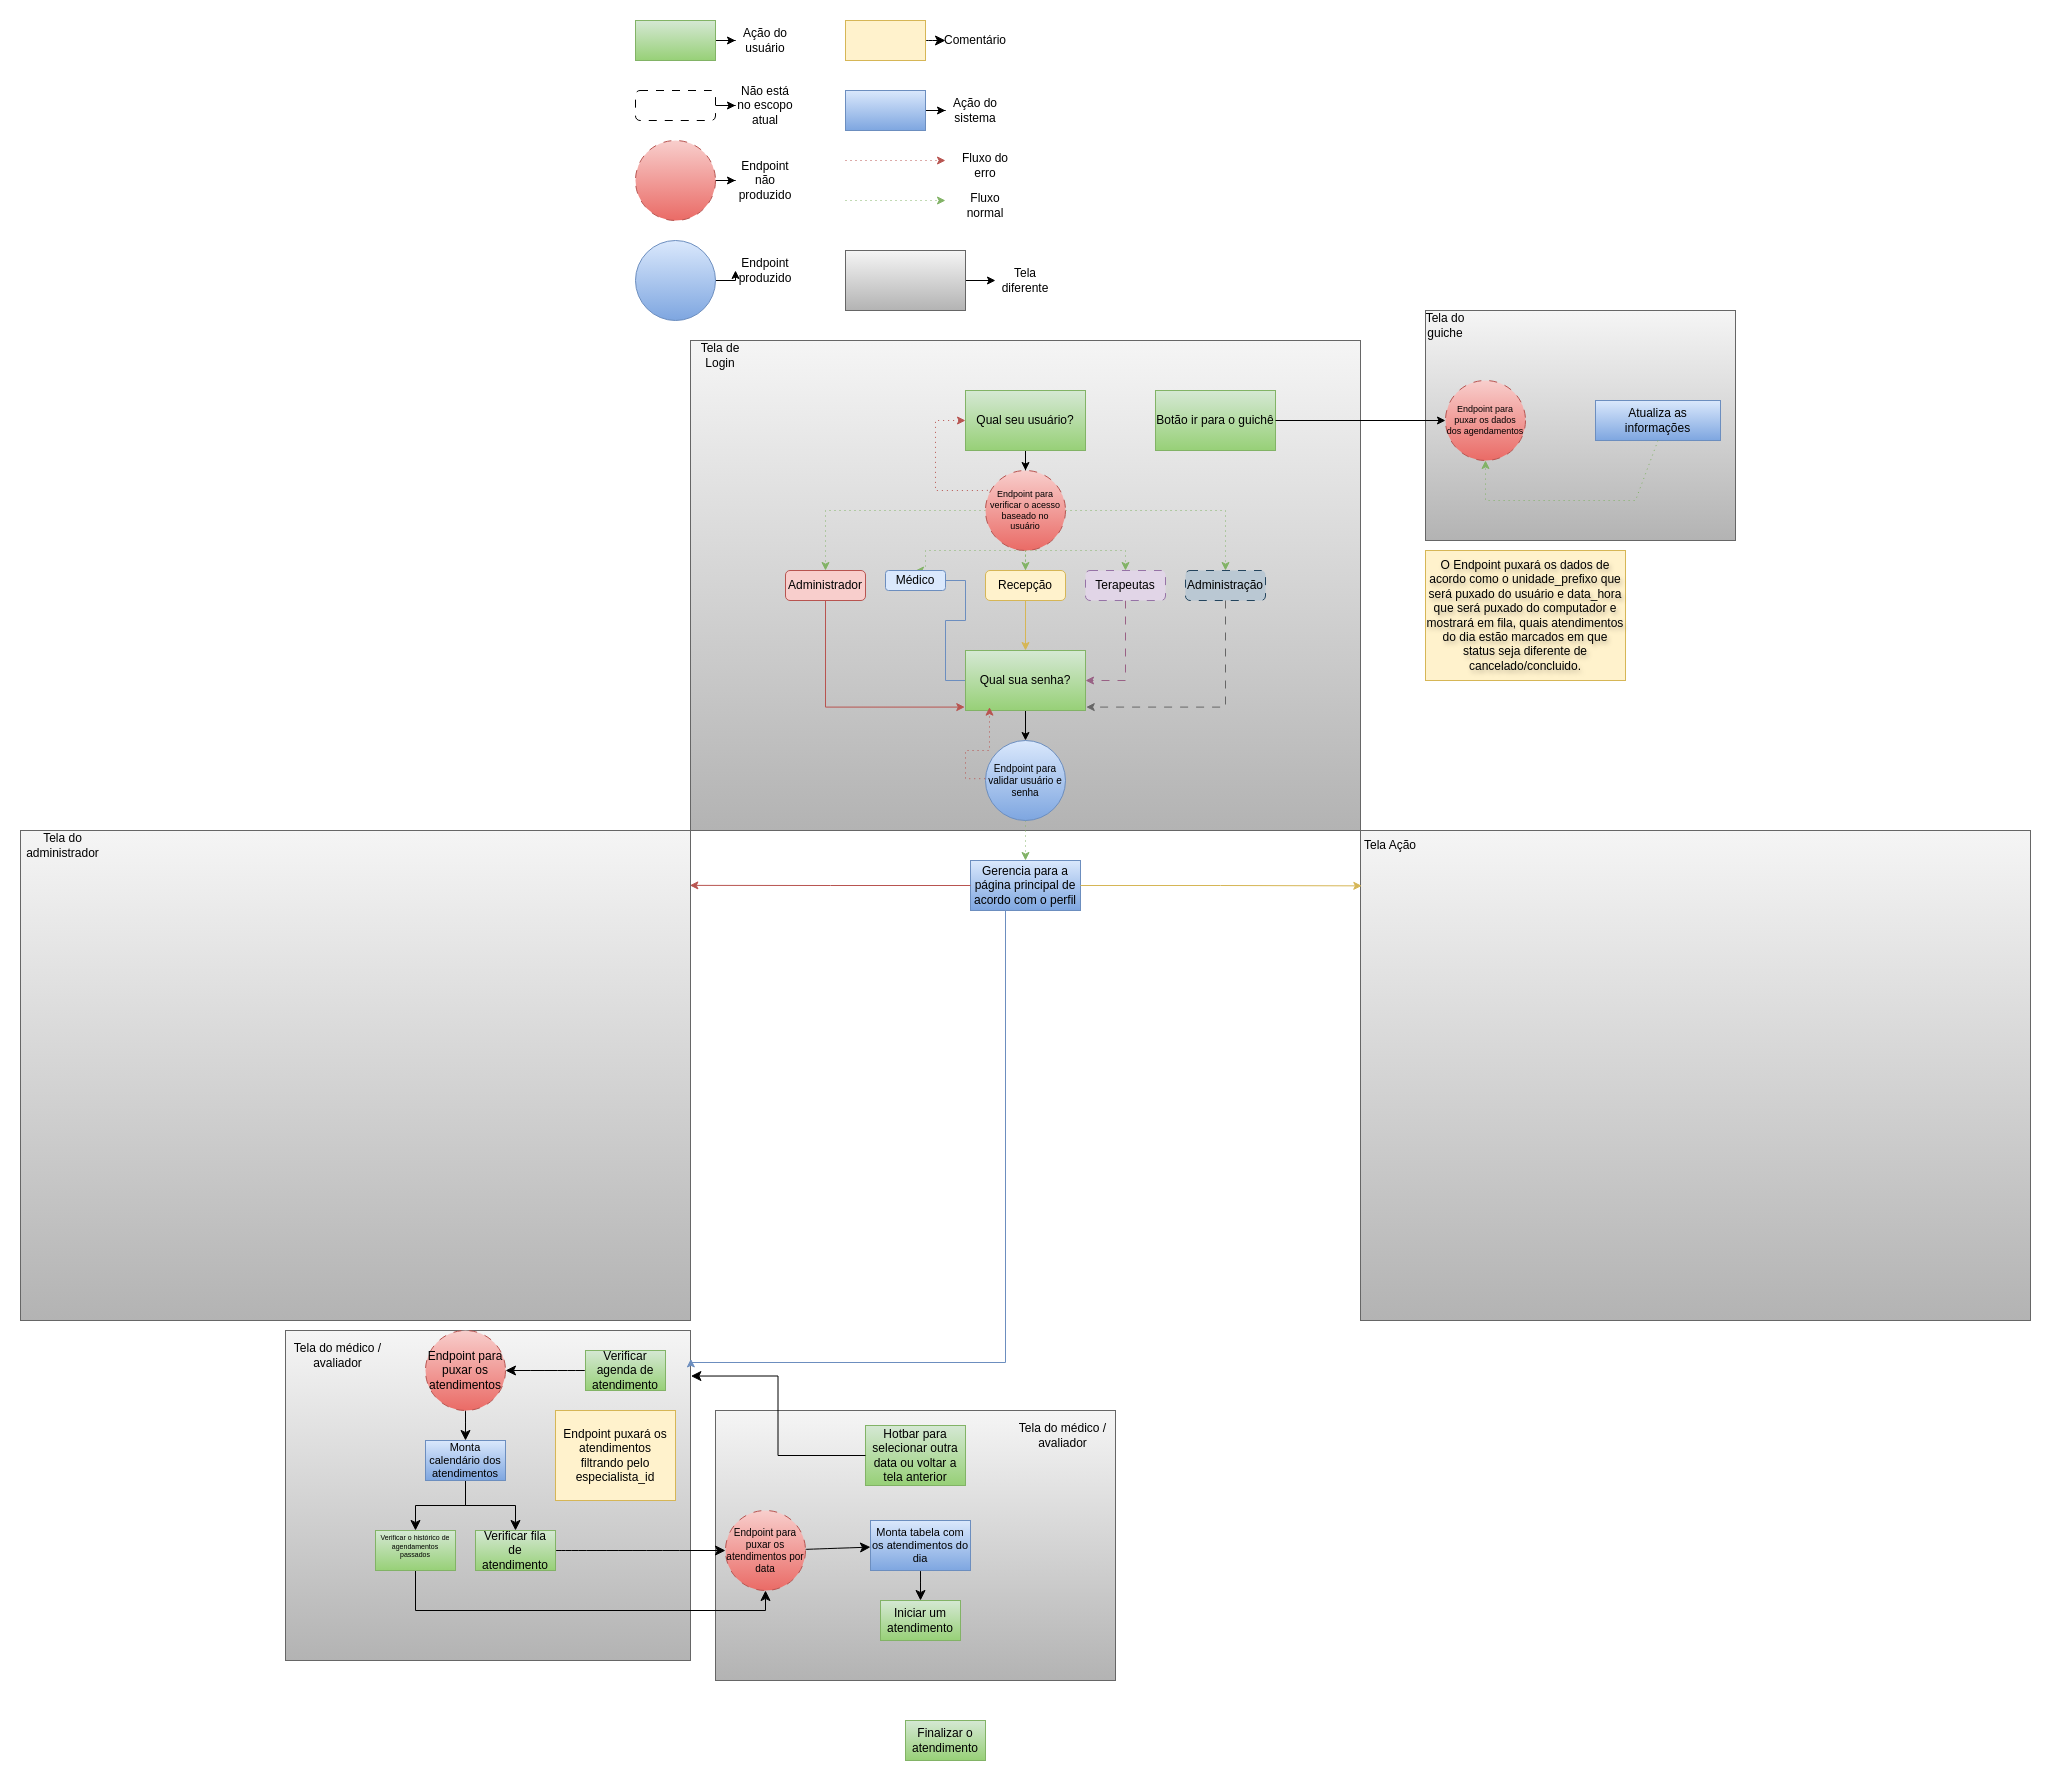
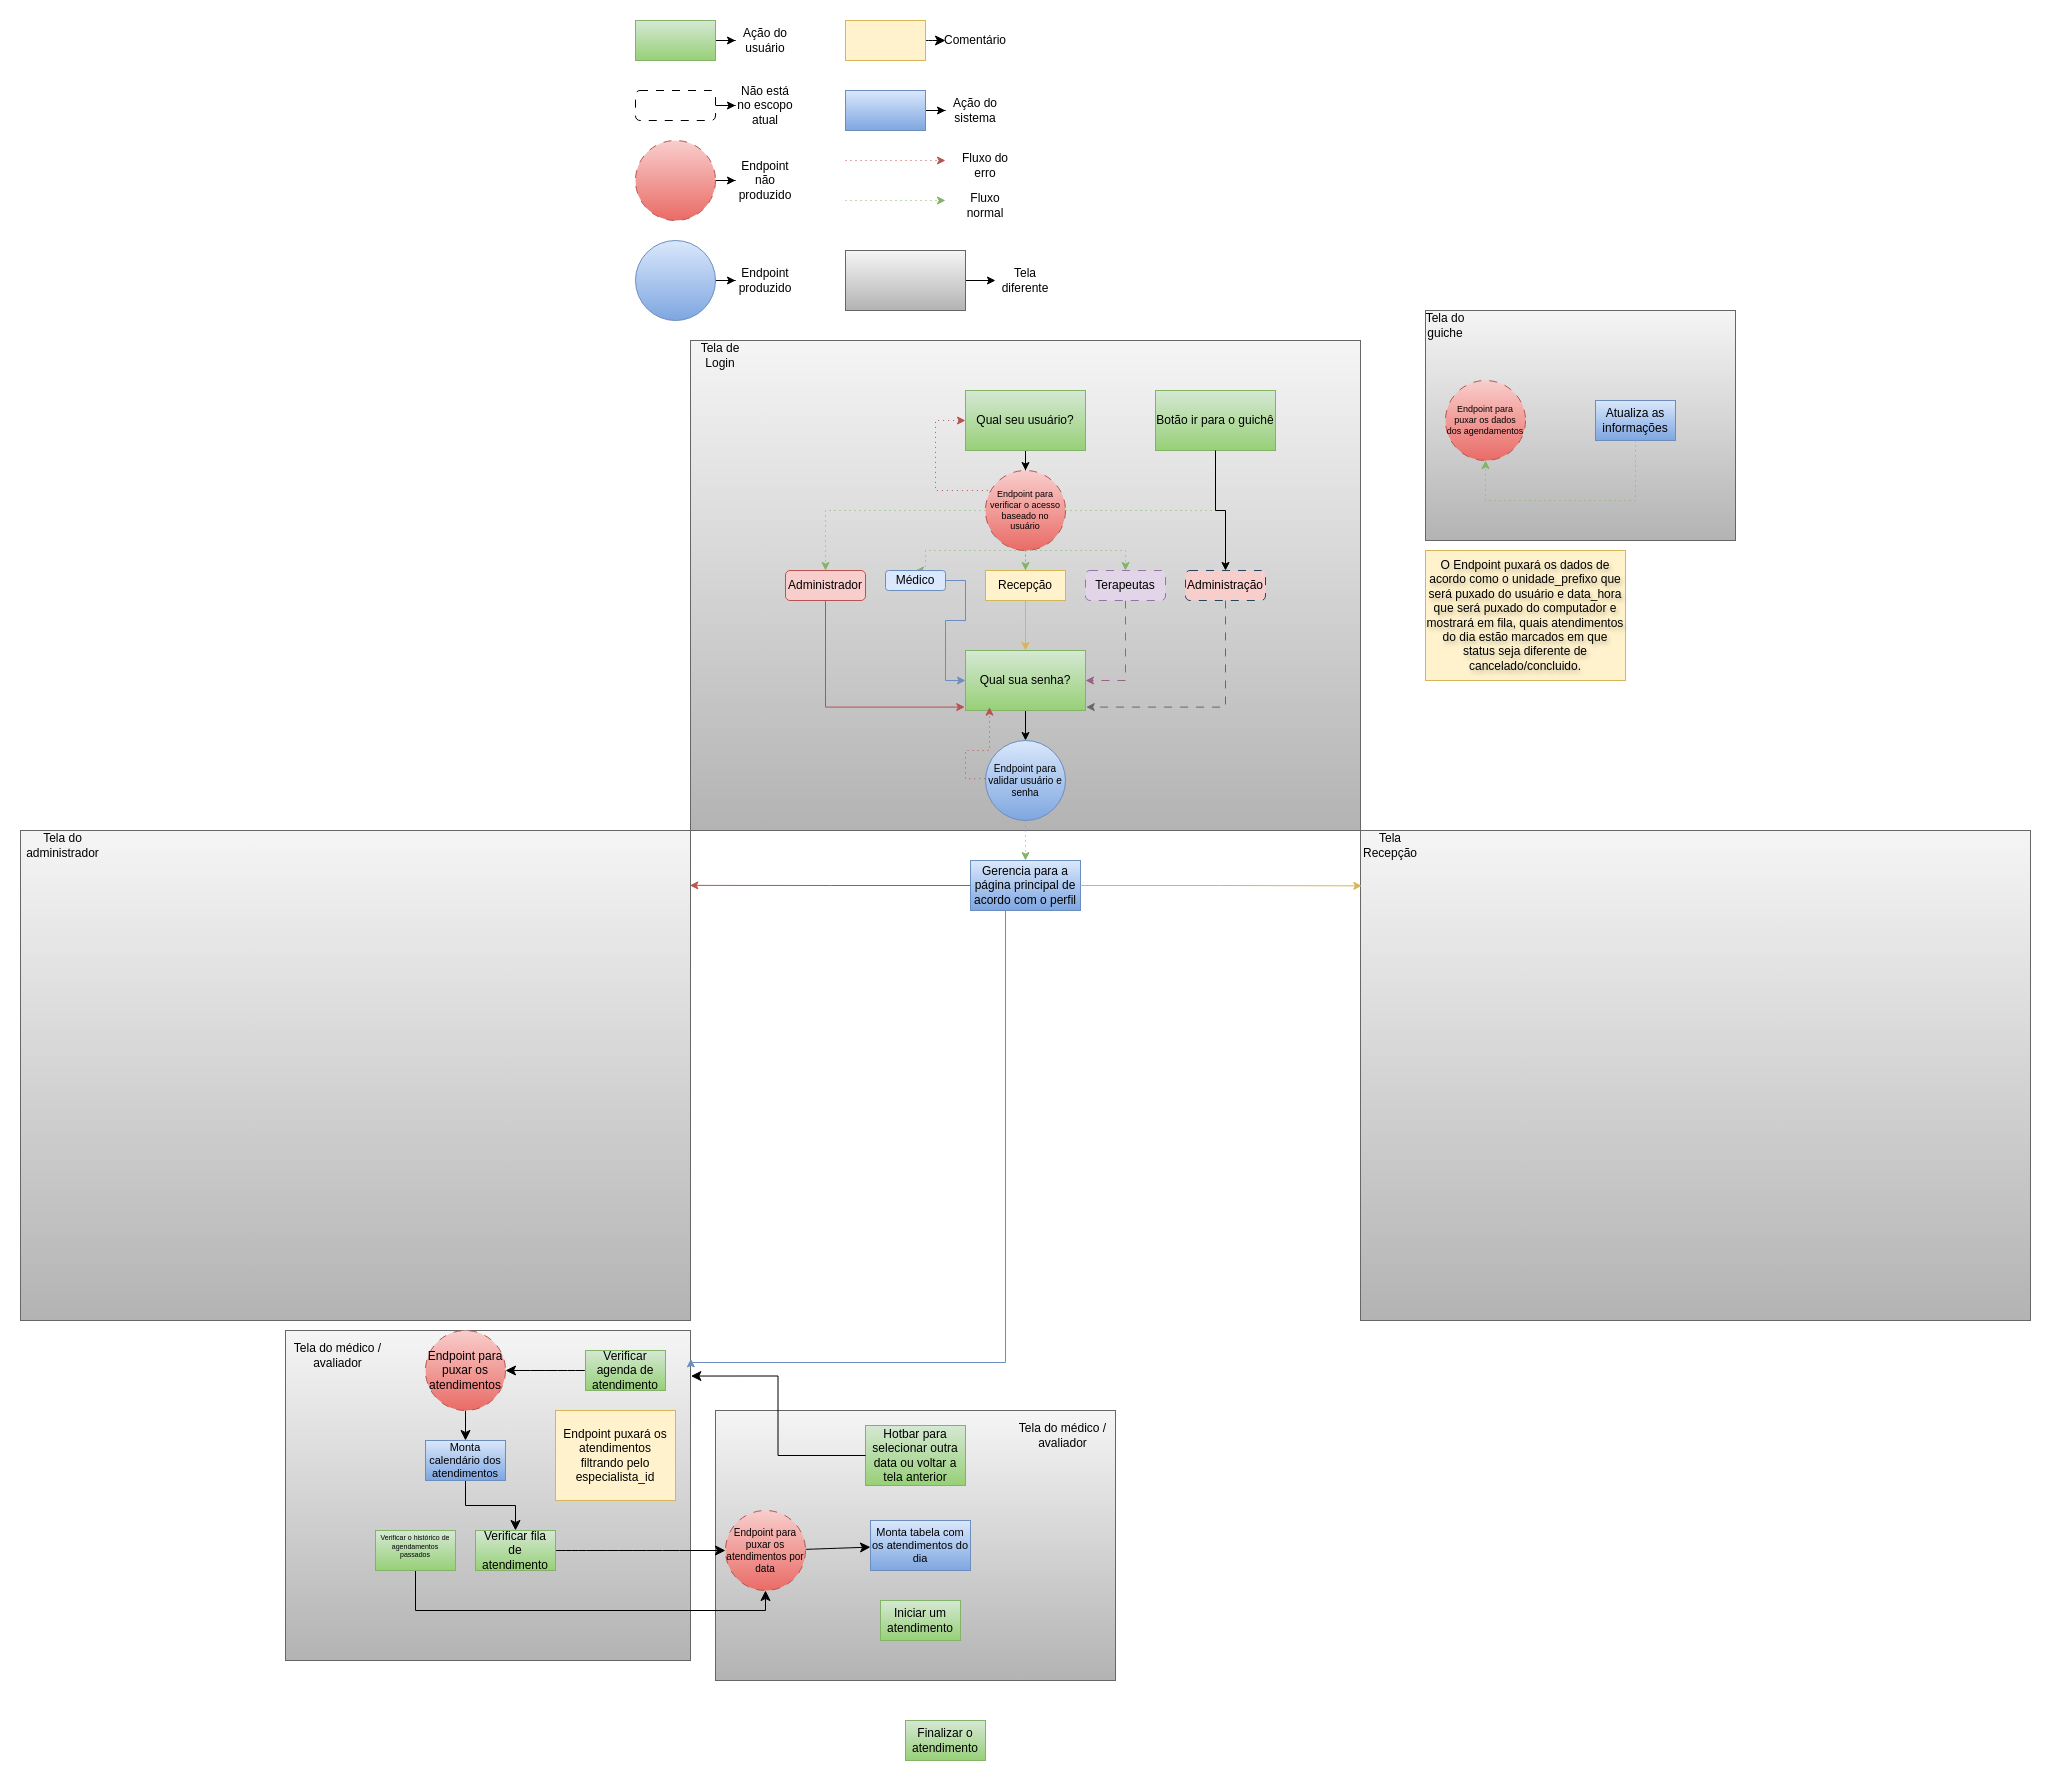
node "Endpoint produzido": moved (766, 271) -> (766, 281)
edge "Botão ir para o guichê" -> "Endpoint para puxar os dados dos agendamentos": now "Botão ir para o guichê" -> "Administração"
node "Atualiza as informações": size 125x40 -> 80x40
node "Recepção": shape rounded rectangle -> rectangle
node "Administração": fillcolor #bac8d3 -> #f8cecc
edge "Médico" -- "Qual sua senha?": arrowhead none -> classic
node "Tela Ação": label "Tela Ação" -> "Tela Recepção"
edge "Monta calendário dos atendimentos" -> "Verificar o histórico de agendamentos passados": removed
edge "Monta tabela com os atendimentos do dia" -> "Iniciar um atendimento": removed
